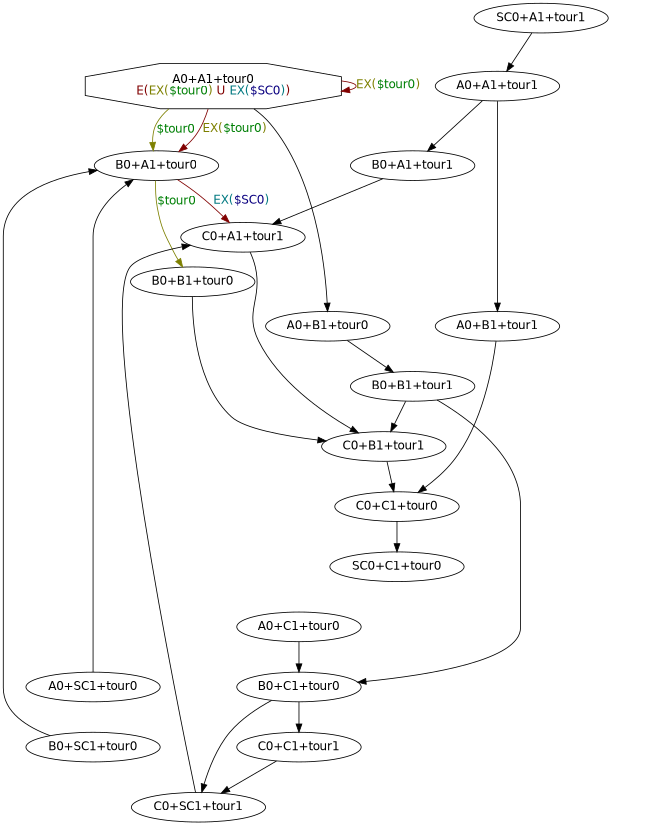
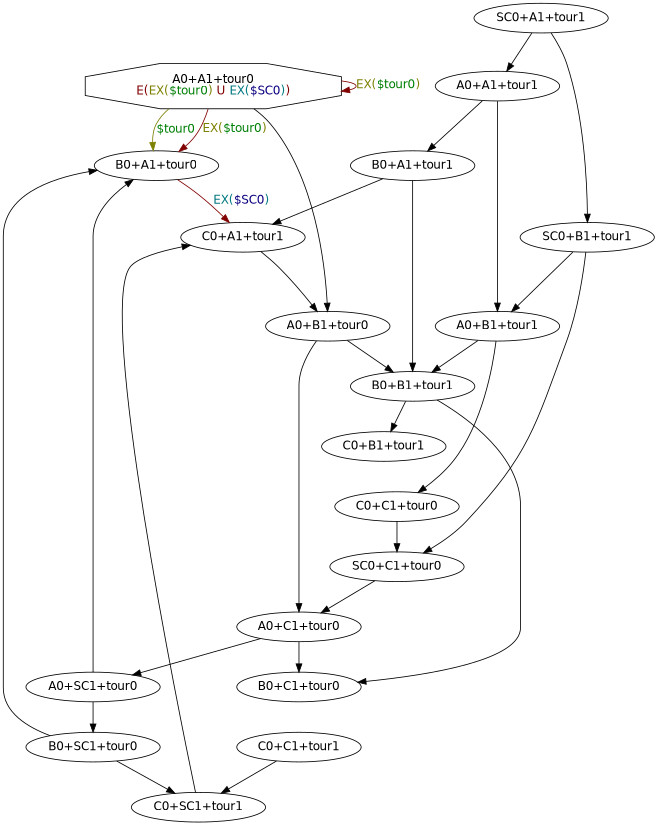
node "SC0+B1+tour1": added
edge "B0+A1+tour1" -> "B0+B1+tour1": added
node "B0+B1+tour0": removed
edge "A0+B1+tour1" -> "B0+B1+tour1": added
edge "C0+A1+tour1" -> "C0+B1+tour1": now "C0+A1+tour1" -> "A0+B1+tour0"
edge "A0+B1+tour0" -> "A0+C1+tour0": added
edge "C0+B1+tour1" -> "C0+C1+tour0": removed
edge "SC0+C1+tour0" -> "A0+C1+tour0": added
edge "A0+C1+tour0" -> "A0+SC1+tour0": added
edge "A0+SC1+tour0" -> "B0+SC1+tour0": added
edge "B0+C1+tour0" -> "C0+C1+tour1": removed
edge "B0+C1+tour0" -> "C0+SC1+tour1": now "B0+SC1+tour0" -> "C0+SC1+tour1"
